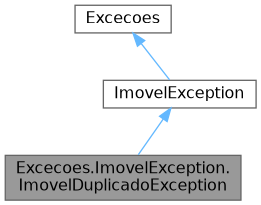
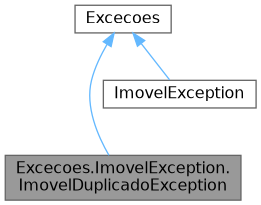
edge "Excecoes.ImovelException. ImovelDuplicadoException" -> "ImovelException": now "Excecoes.ImovelException. ImovelDuplicadoException" -> "Excecoes"
